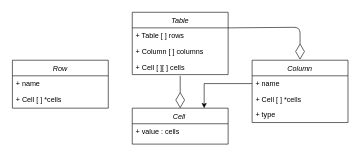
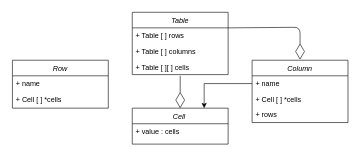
node "+ Column [ ] columns": label "+ Column [ ] columns" -> "+ Table [ ] columns"
node "+ Cell [ ][ ] cells": label "+ Cell [ ][ ] cells" -> "+ Table [ ][ ] cells"
node "+ type": label "+ type" -> "+ rows"
